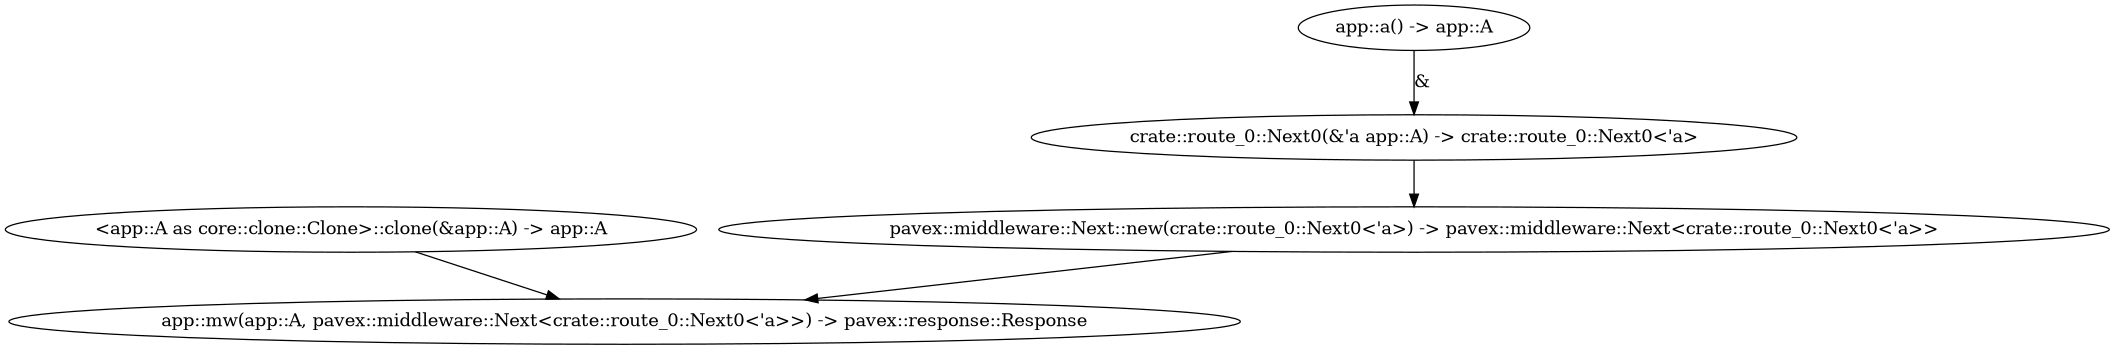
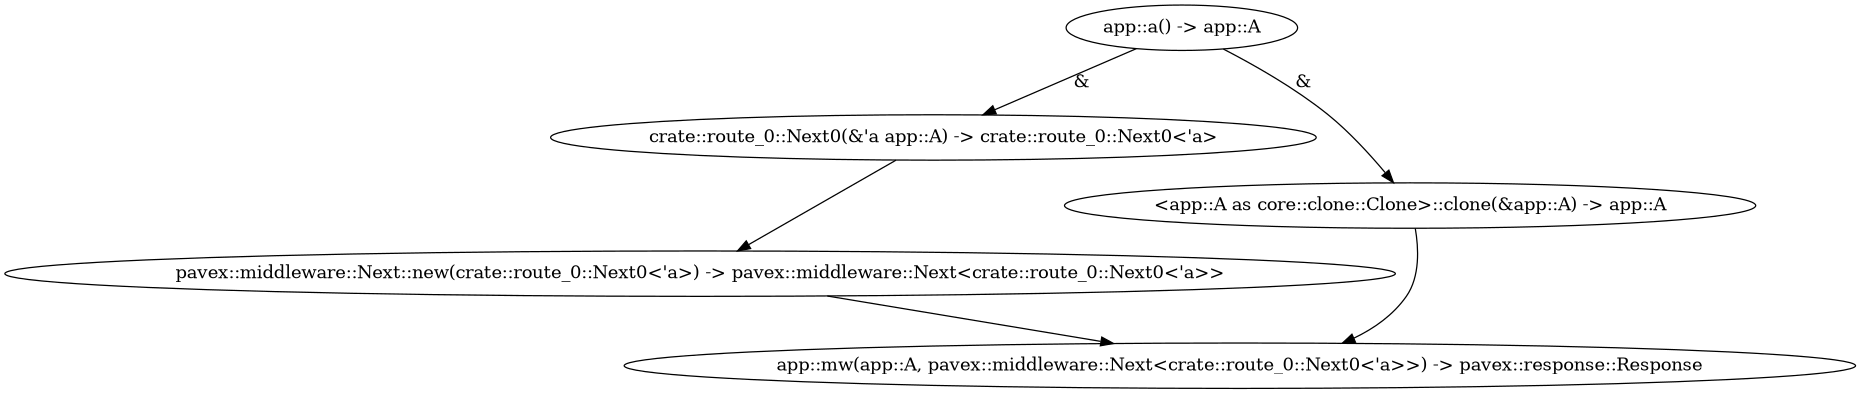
edge "app::a() -> app::A" -> "<app::A as core::clone::Clone>::clone(&app::A) -> app::A": added, label "&"
